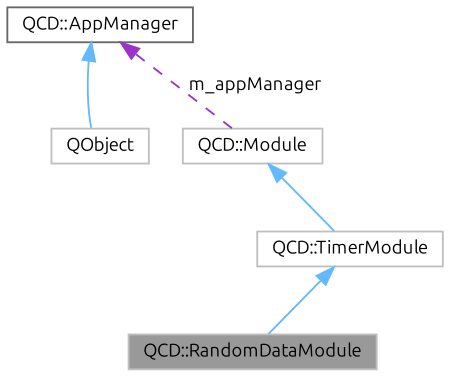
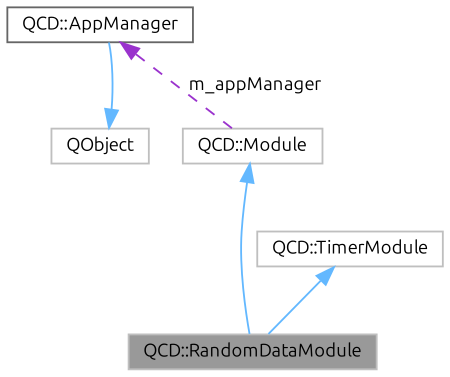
edge "QObject" -> "QCD::AppManager": reversed
edge "QCD::TimerModule" -> "QCD::Module": now "QCD::RandomDataModule" -> "QCD::Module"
